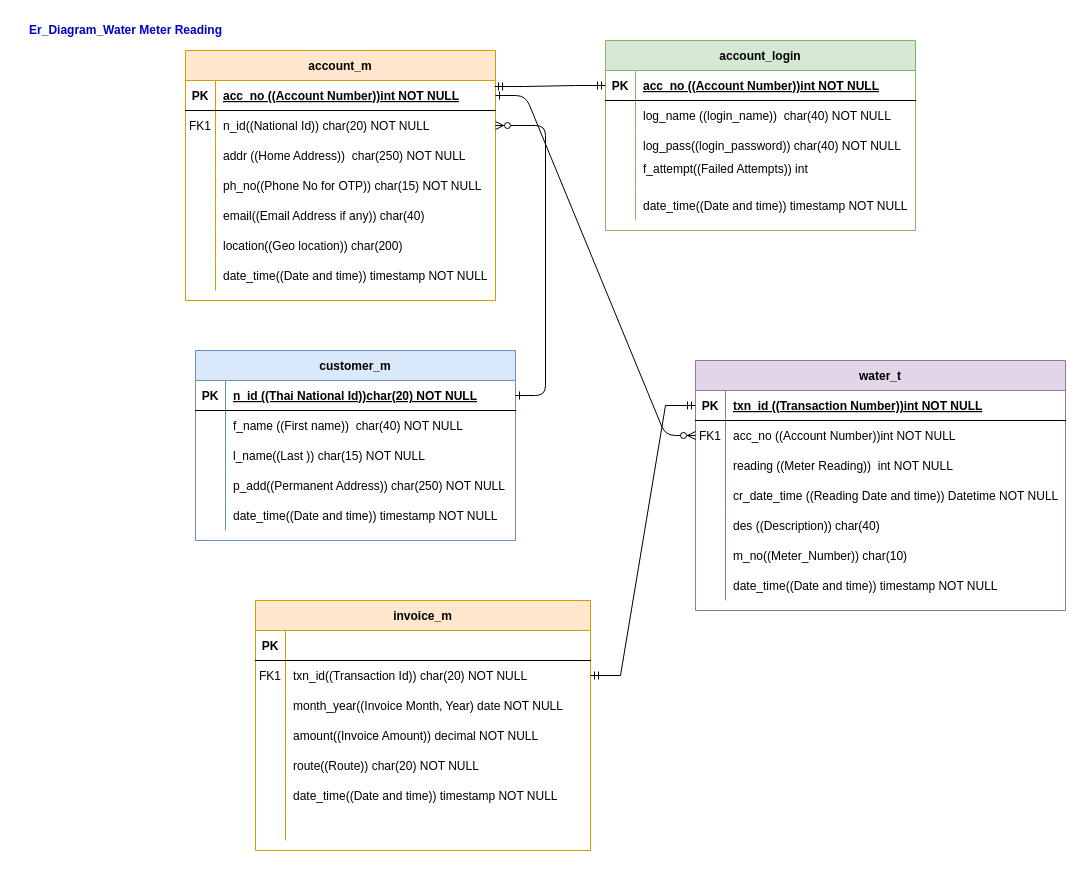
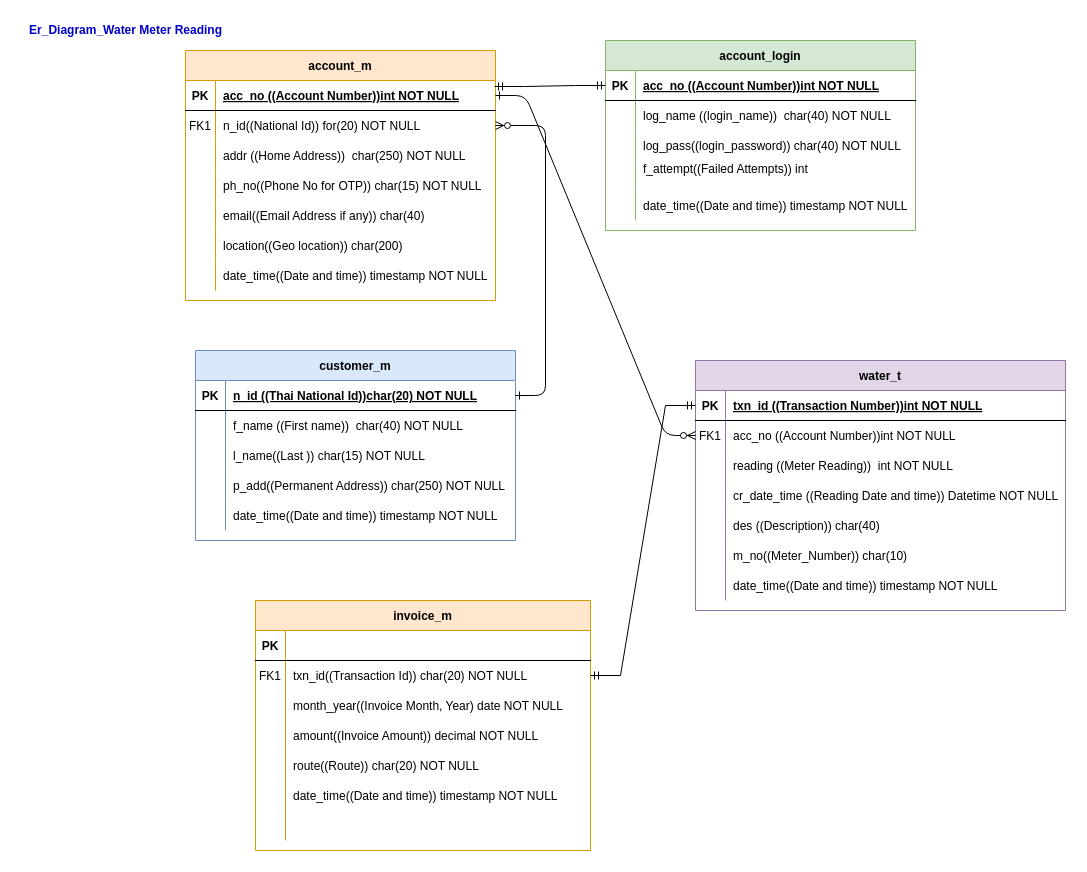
node "n_id((National Id)) char(20) NOT NULL": label "n_id((National Id)) char(20) NOT NULL" -> "n_id((National Id)) for(20) NOT NULL"
